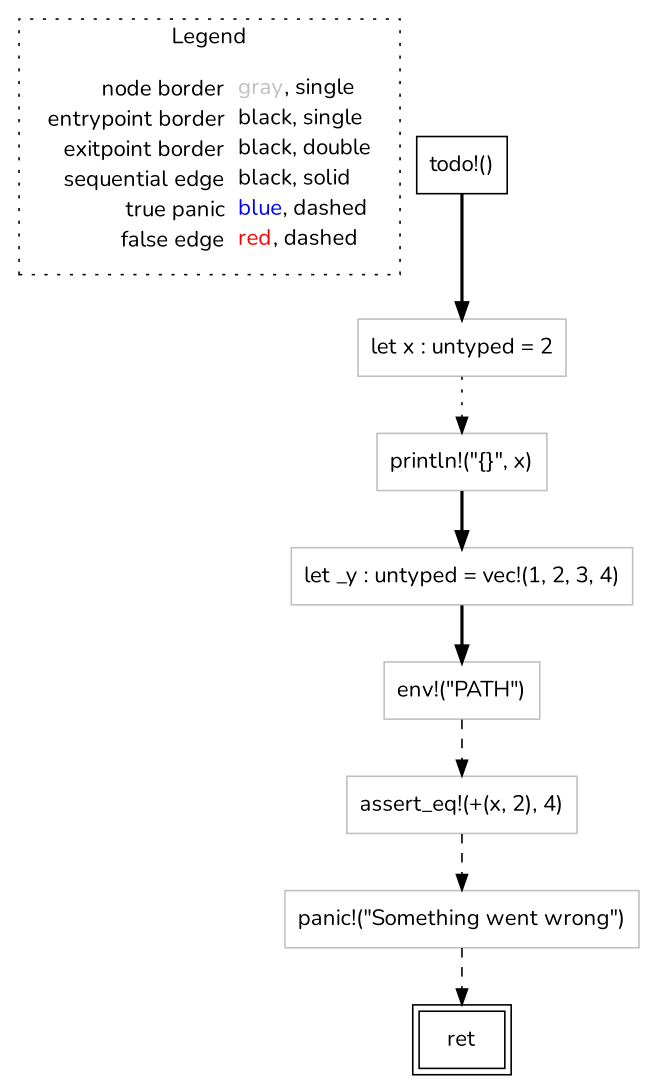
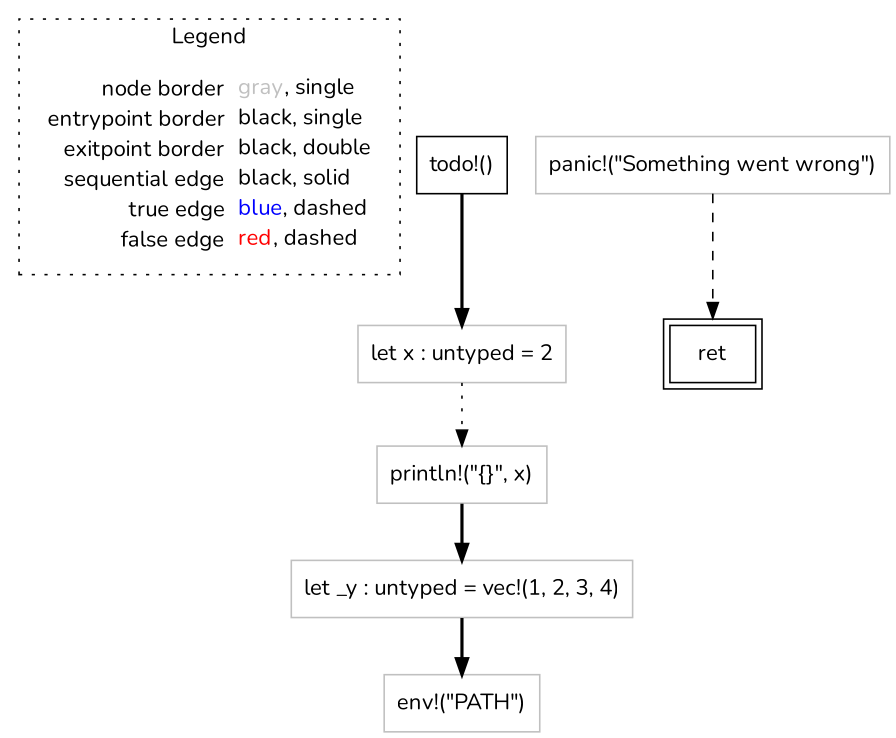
node "node border": text "true panic" -> "true edge"
node "assert_eq!(+(x, 2), 4)": removed
